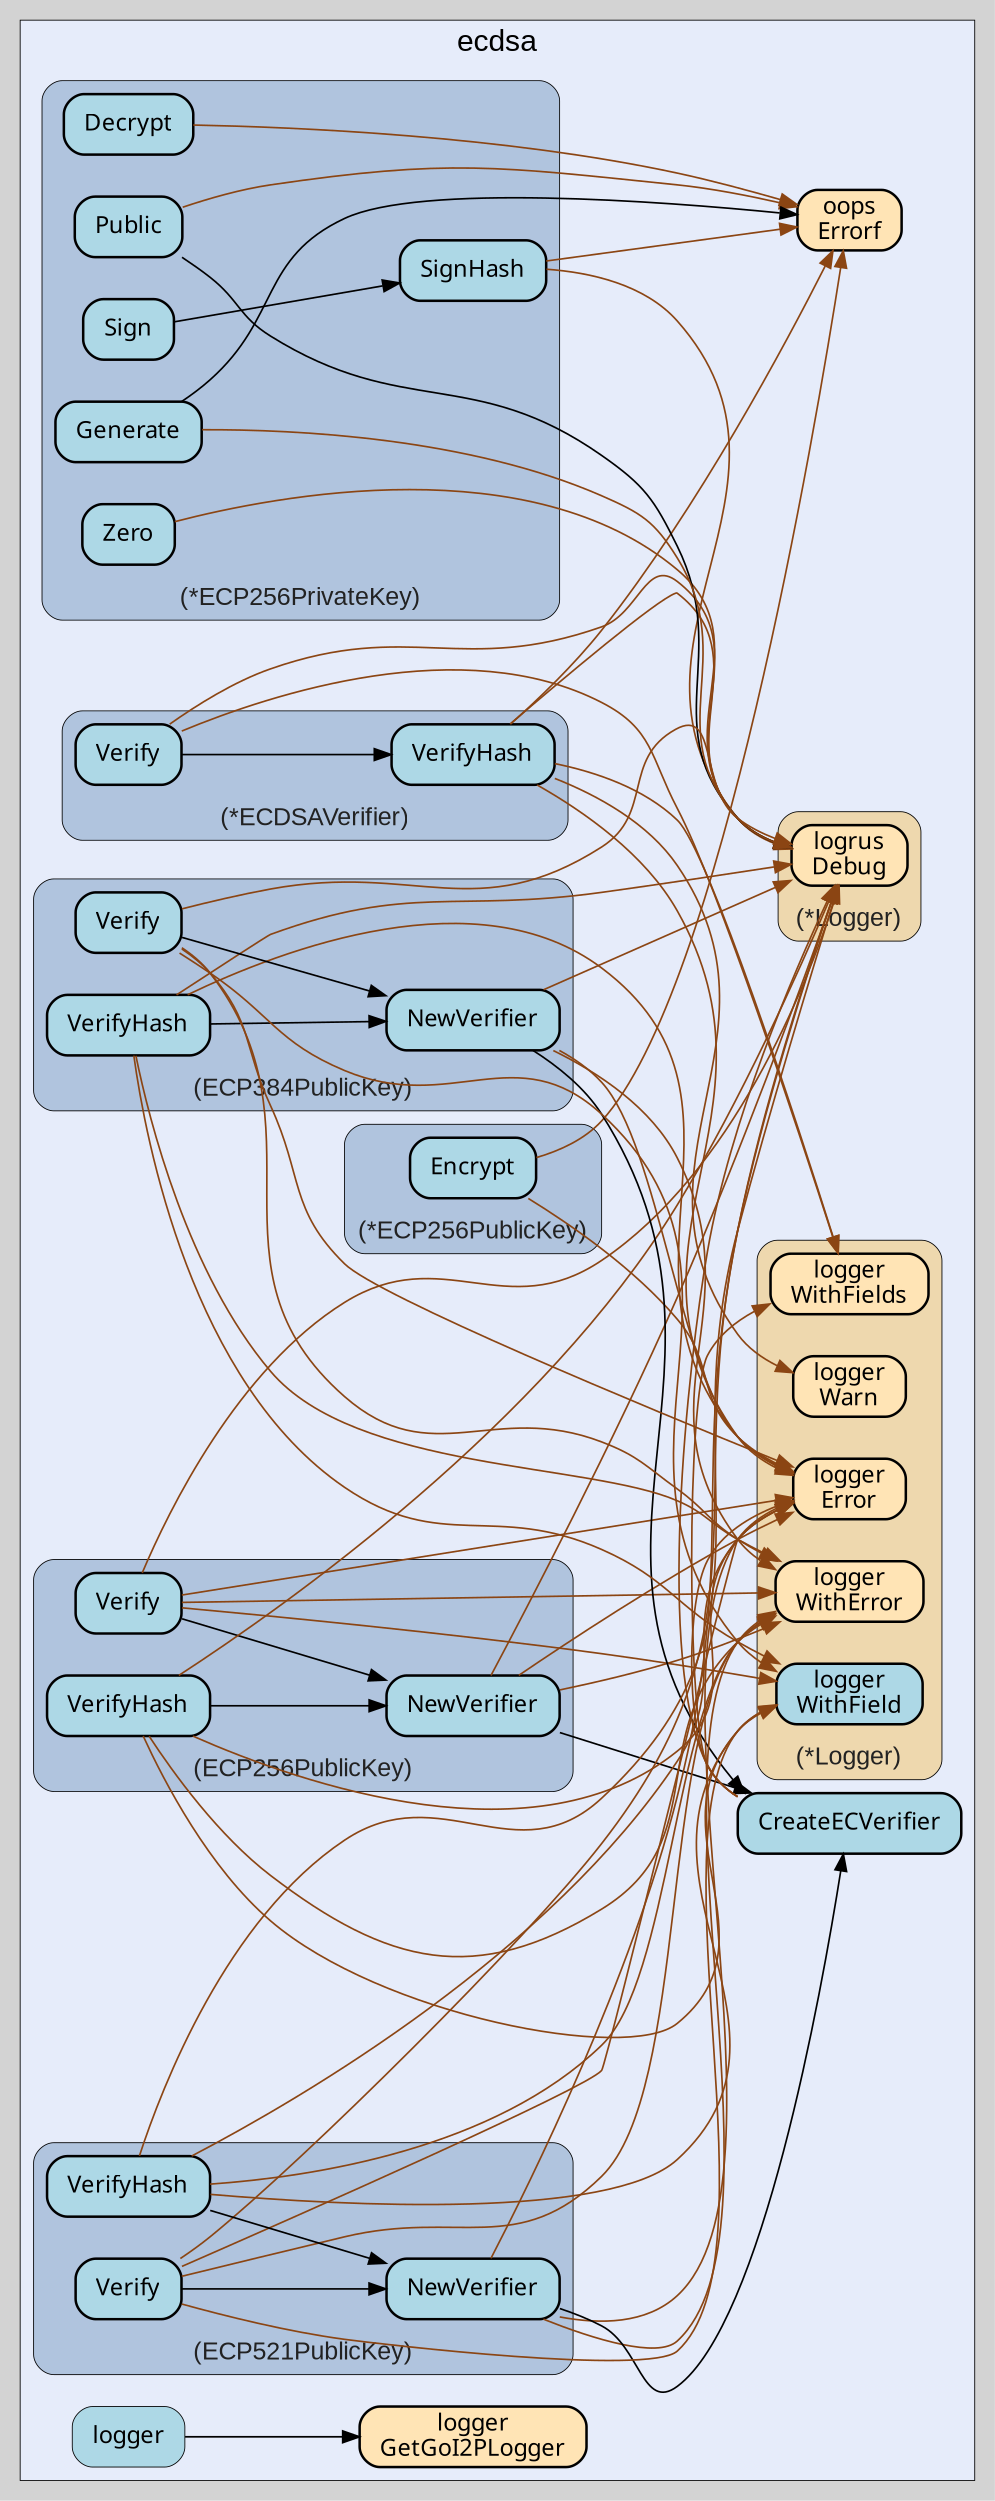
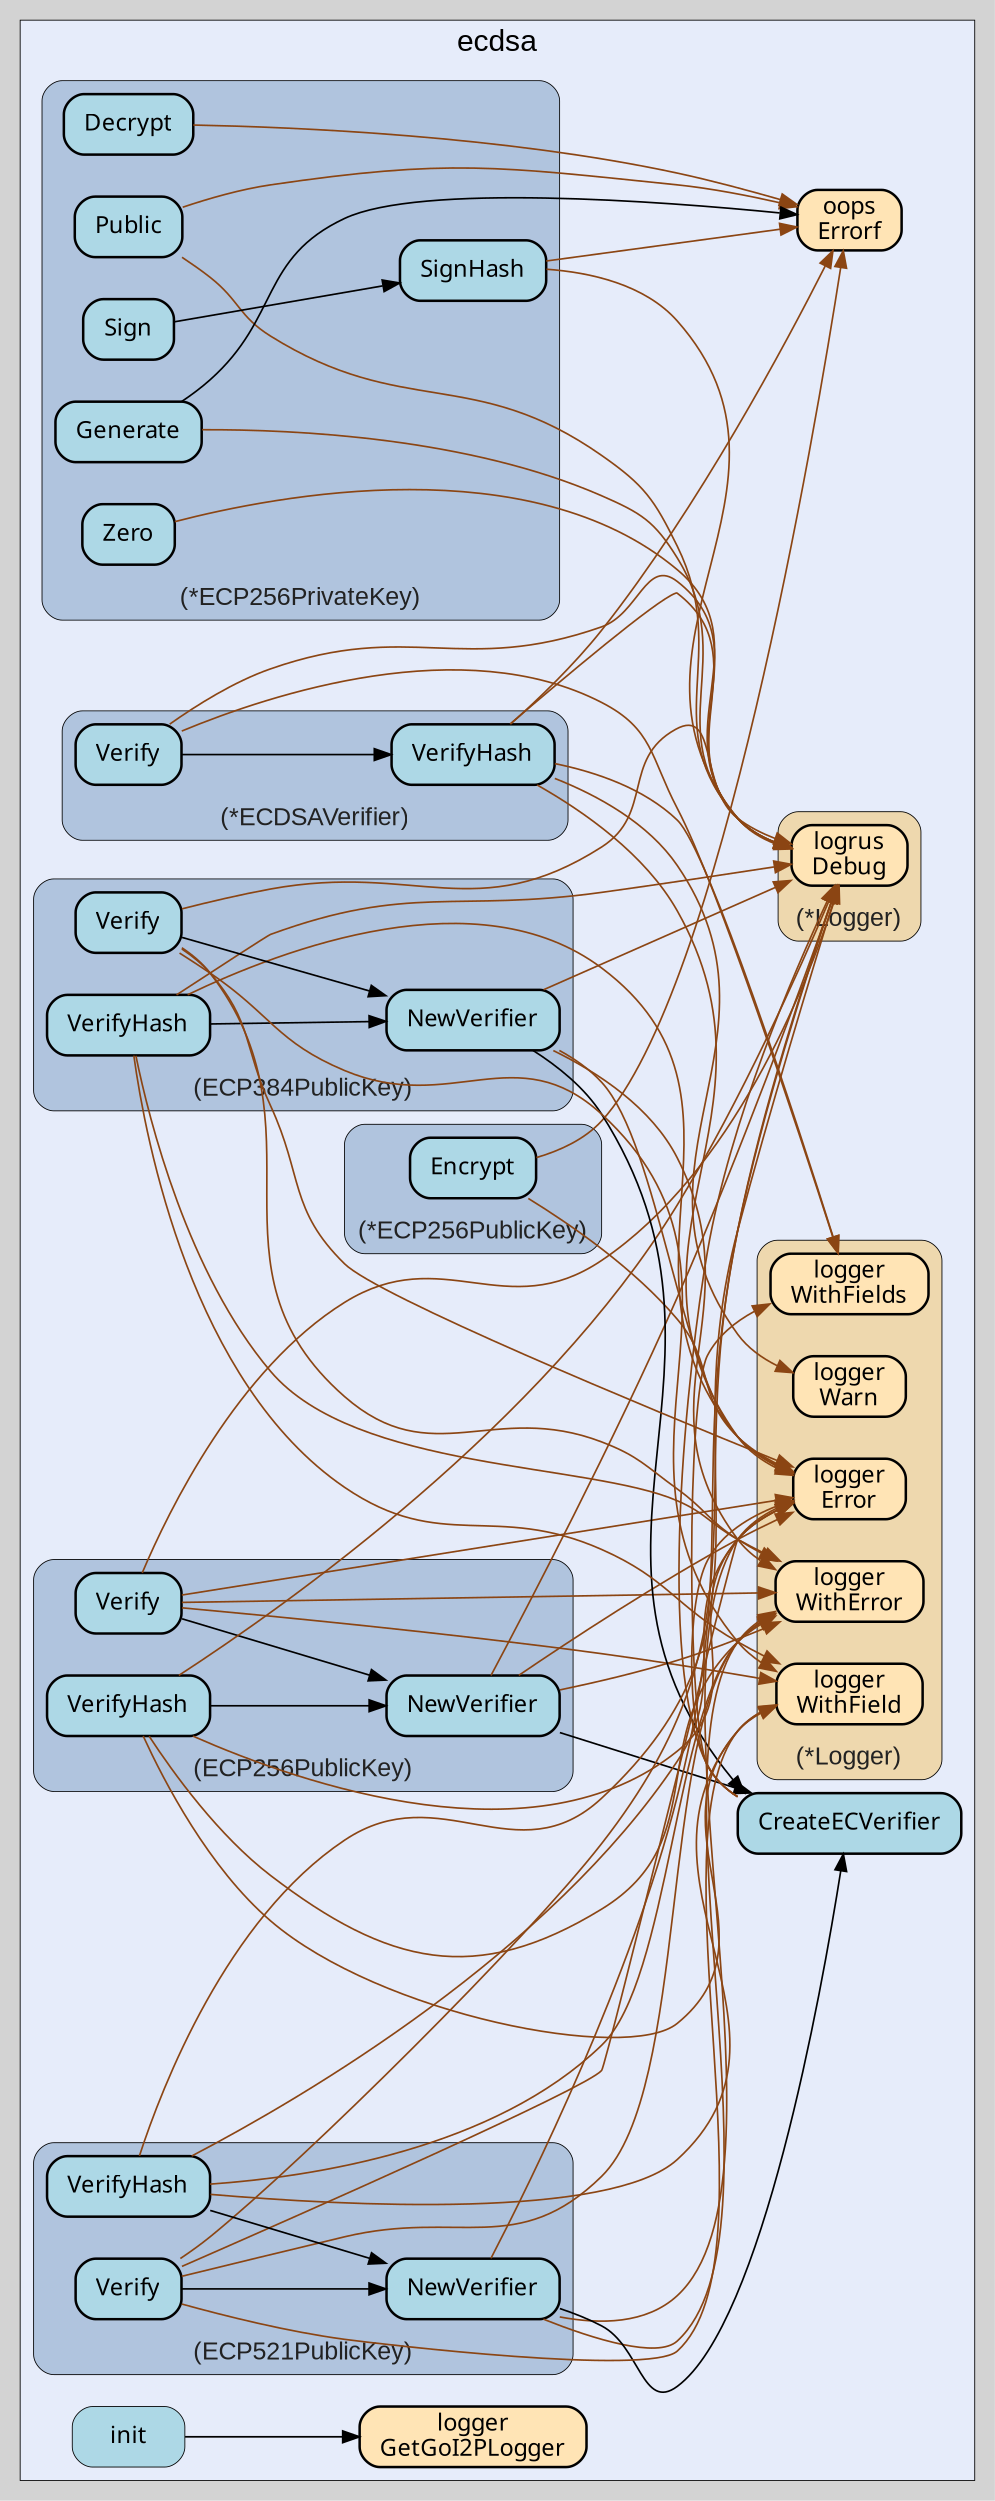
edge "Public" -> "logrus Debug": color black -> saddlebrown
node "logger WithField": fillcolor lightblue -> moccasin
node "logger": label "logger" -> "init"
